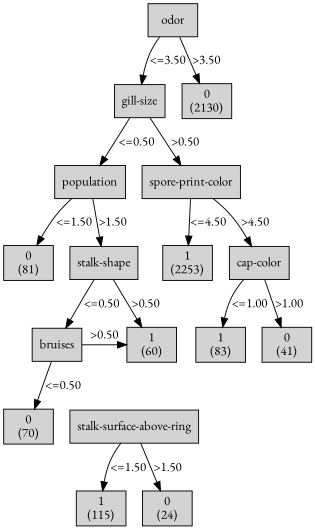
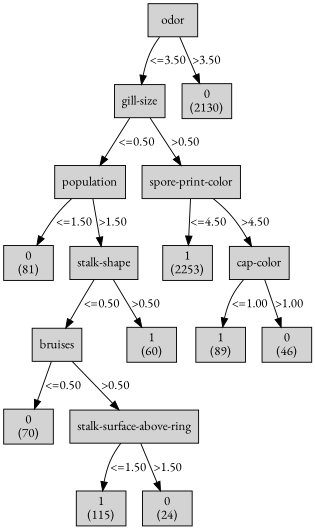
edge "bruises" -> "1 (60)": now "bruises" -> "stalk-surface-above-ring"
node "1 (83)": label "1 (83)" -> "1 (89)"
node "0 (41)": label "0 (41)" -> "0 (46)"
